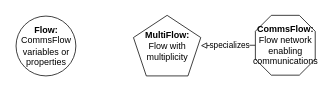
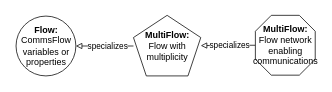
node "CommsFlow: Flow network enabling communications": label "CommsFlow: Flow network enabling communications" -> "MultiFlow: Flow network enabling communications"
edge "MultiFlow: Flow withmultiplicity" -> "Flow: CommsFlow variables or properties": added, label "specializes"
